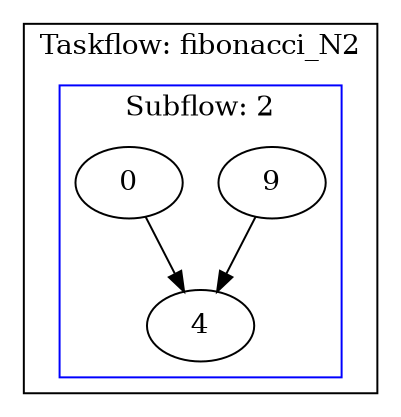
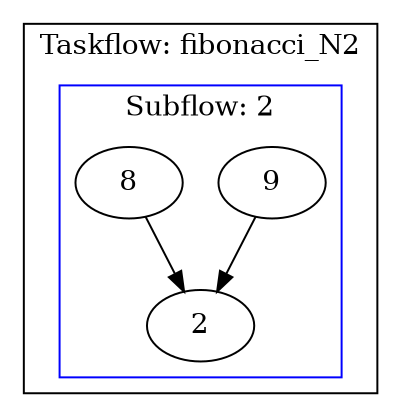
node "0": label "0" -> "8"
node "4": label "4" -> "2"
